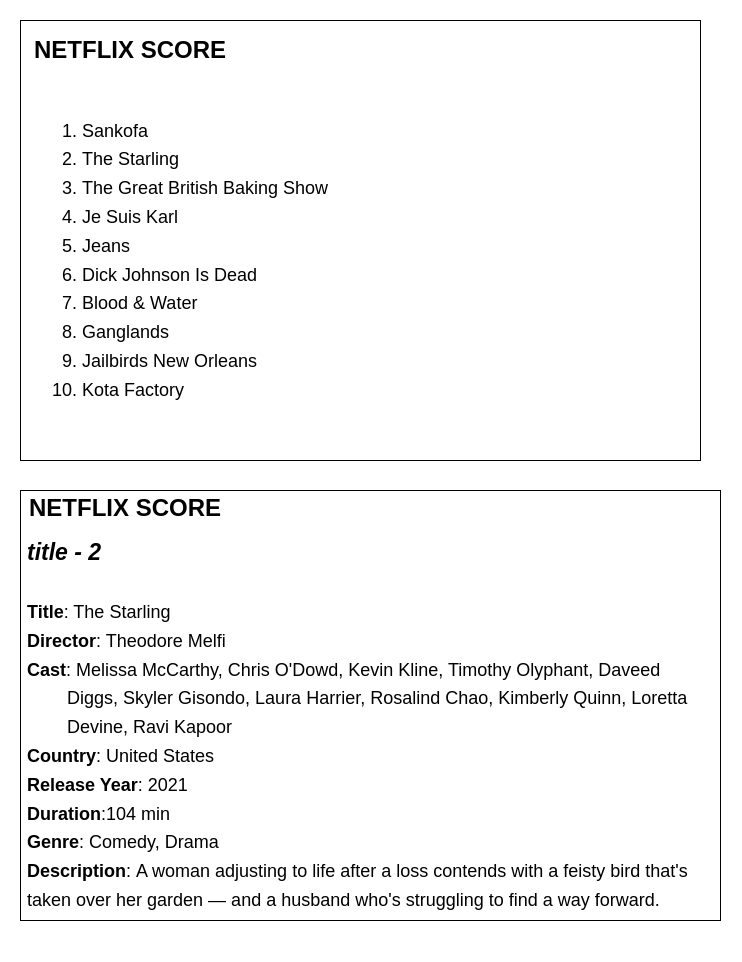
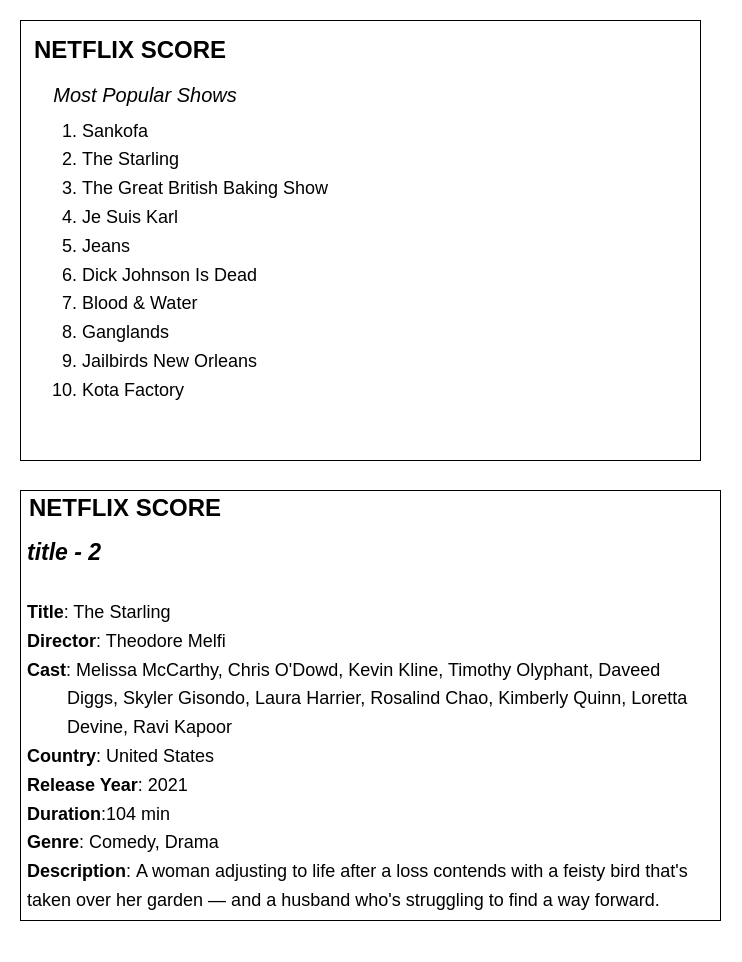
node "Most Popular Shows": added
